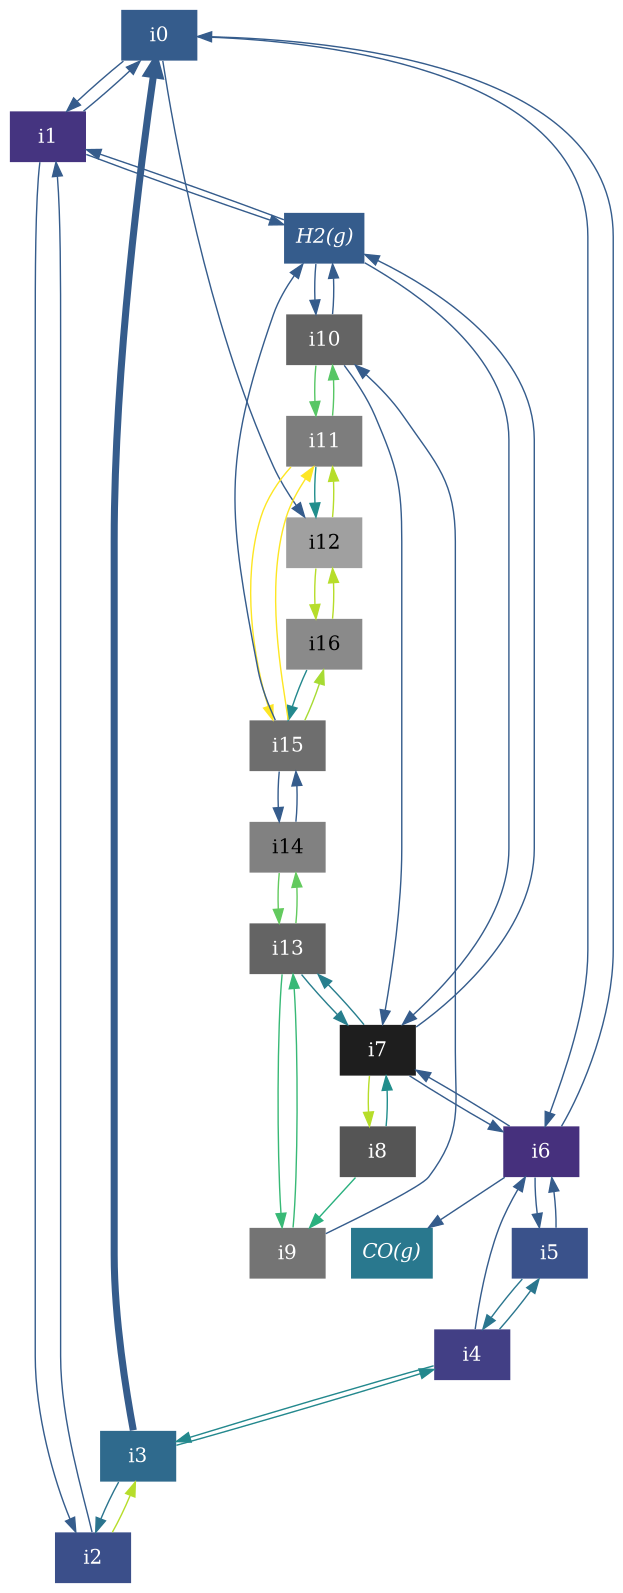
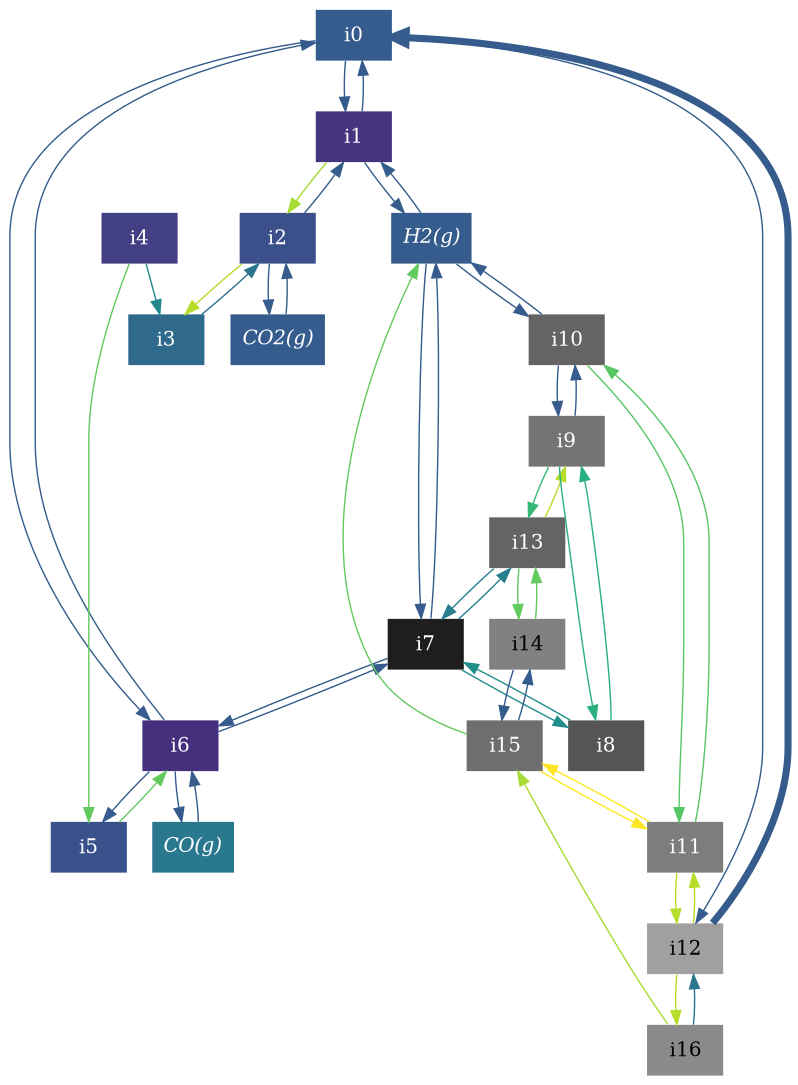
node "CO2(g)": added
edge "i11" -> "i12": color #218e8c -> #b6dd2a
edge "i15" -> "H2(g)": color #355c8c -> #63ca5e
edge "i9" -> "i8": added
edge "i16" -> "i12": color #b6dd2a -> #2a768e
edge "i10" -> "i7": now "i10" -> "i9"
edge "i16" -> "i15": color #23888d -> #a7db33
edge "i15" -> "i16": removed
edge "i3" -> "i0": now "i12" -> "i0"
edge "i1" -> "i2": color #355c8c -> #a7db33
edge "i13" -> "i9": color #38b976 -> #b6dd2a
edge "i7" -> "i8": color #b6dd2a -> #218e8c
edge "i5" -> "i6": color #355c8c -> #63ca5e
edge "i4" -> "i6": now "CO(g)" -> "i6"
edge "i5" -> "i4": removed
edge "i4" -> "i5": color #2a768e -> #63ca5e
edge "i3" -> "i4": removed
